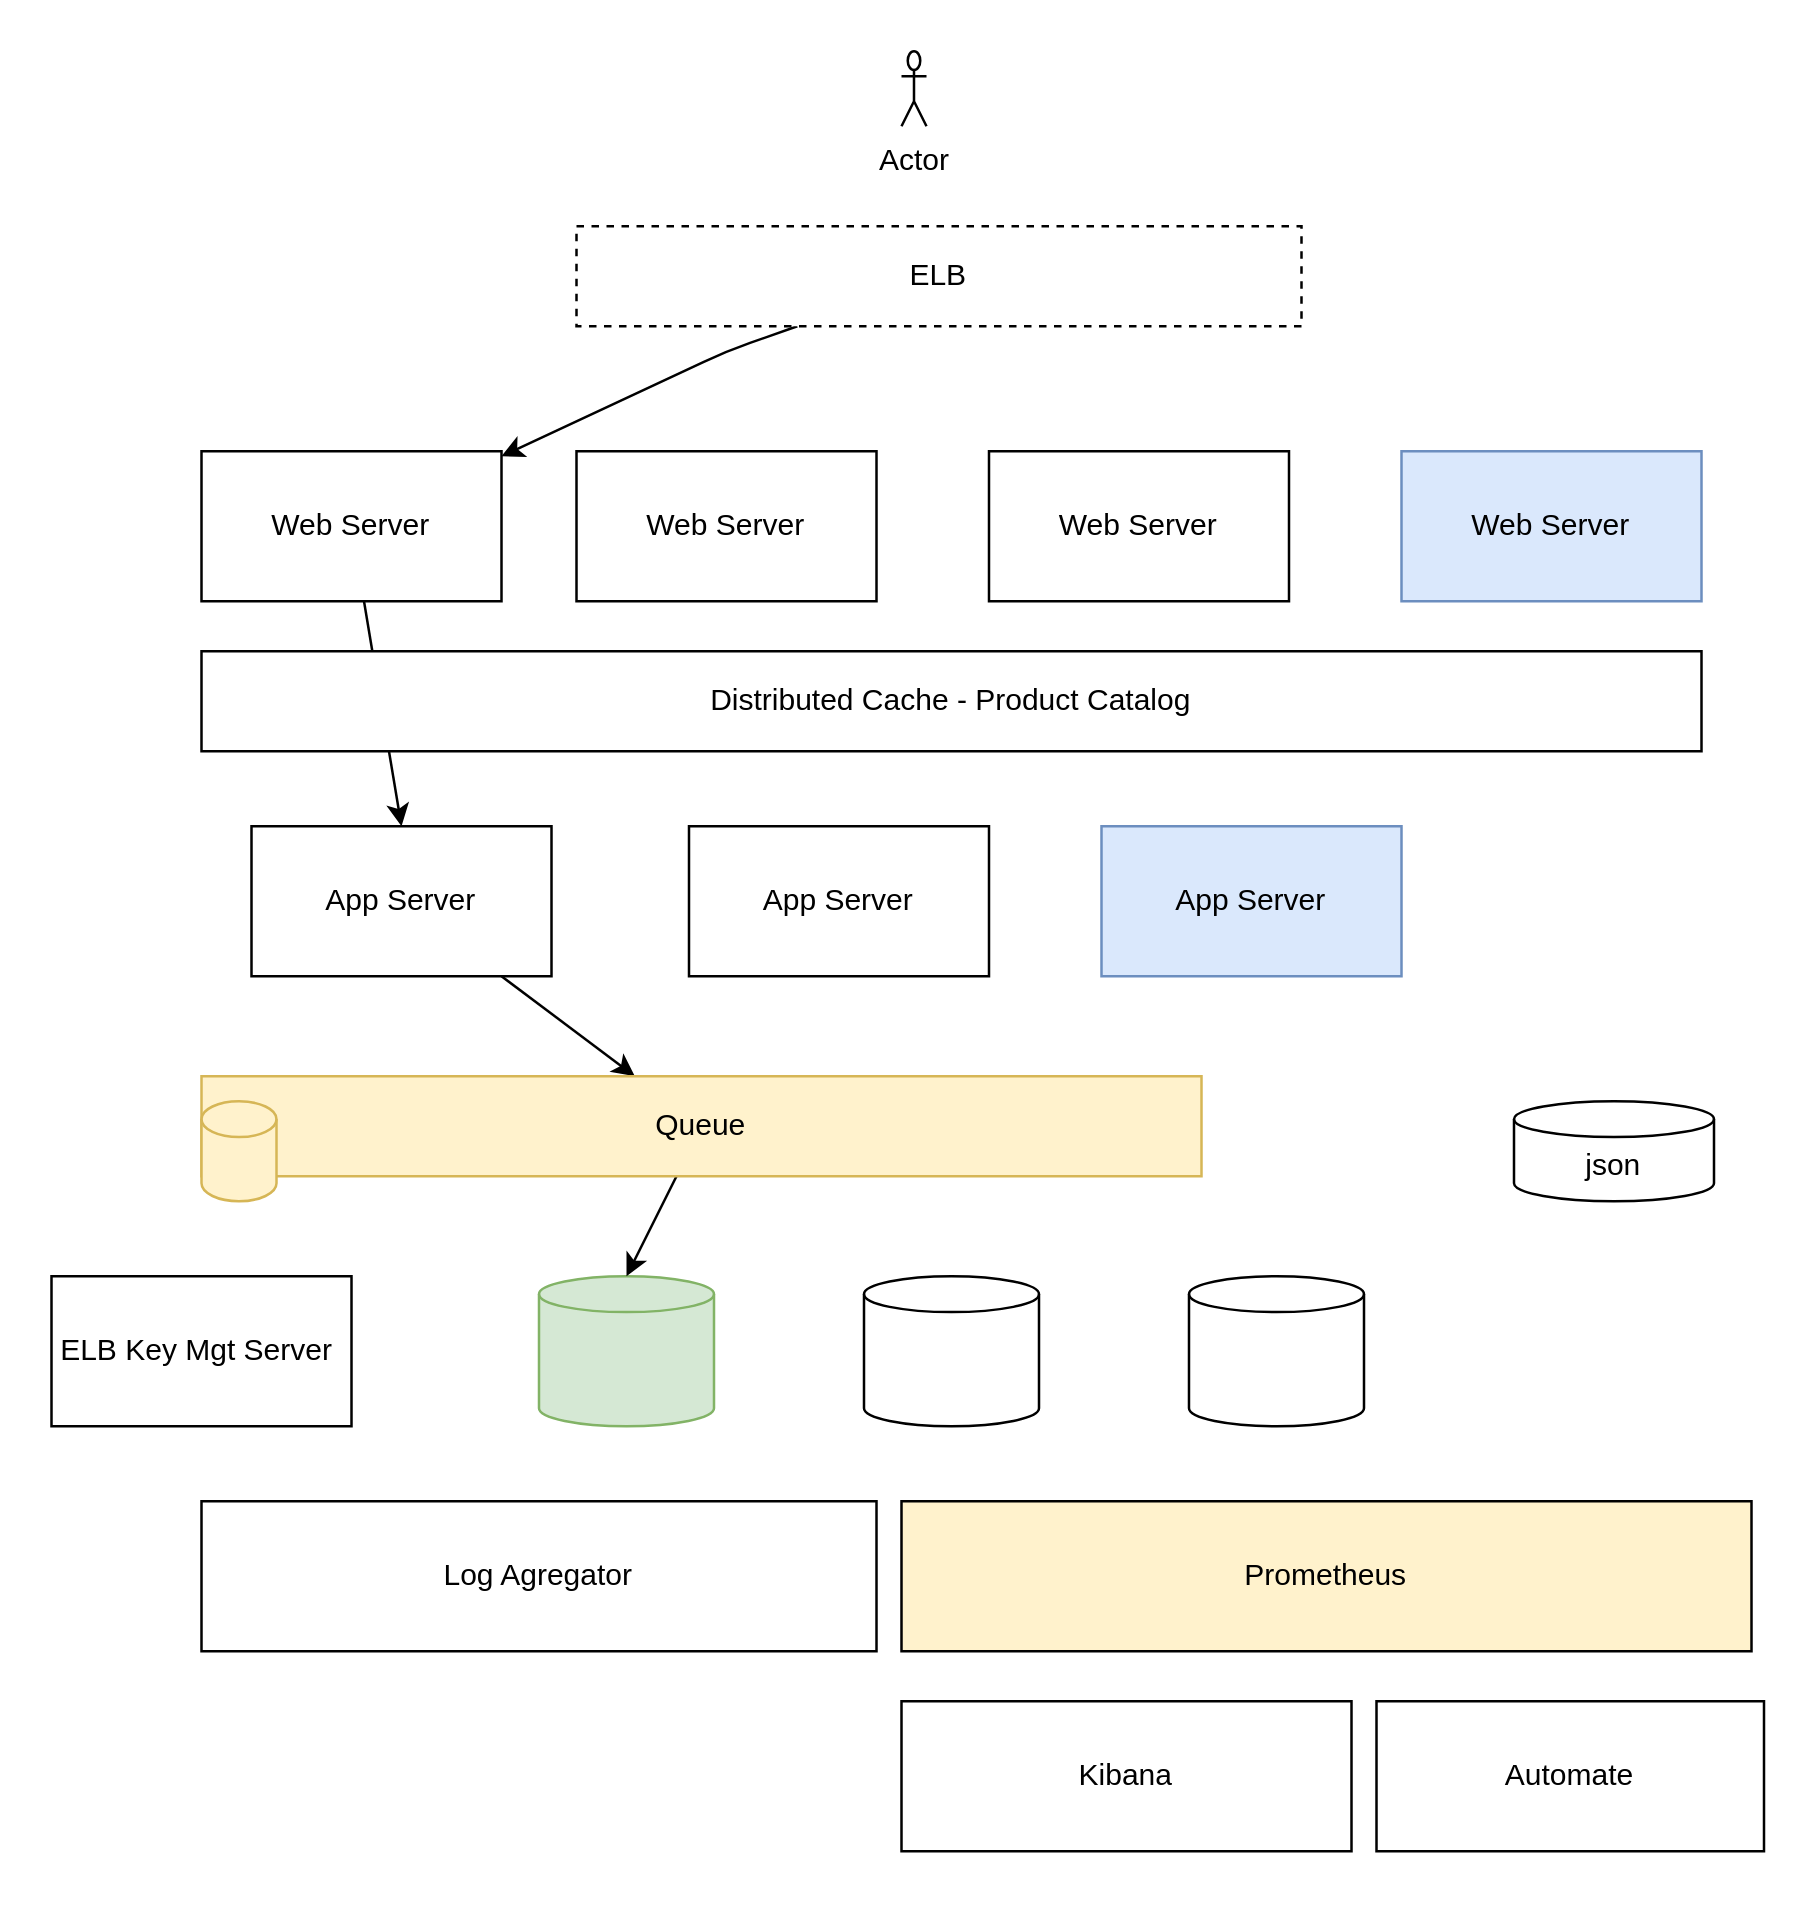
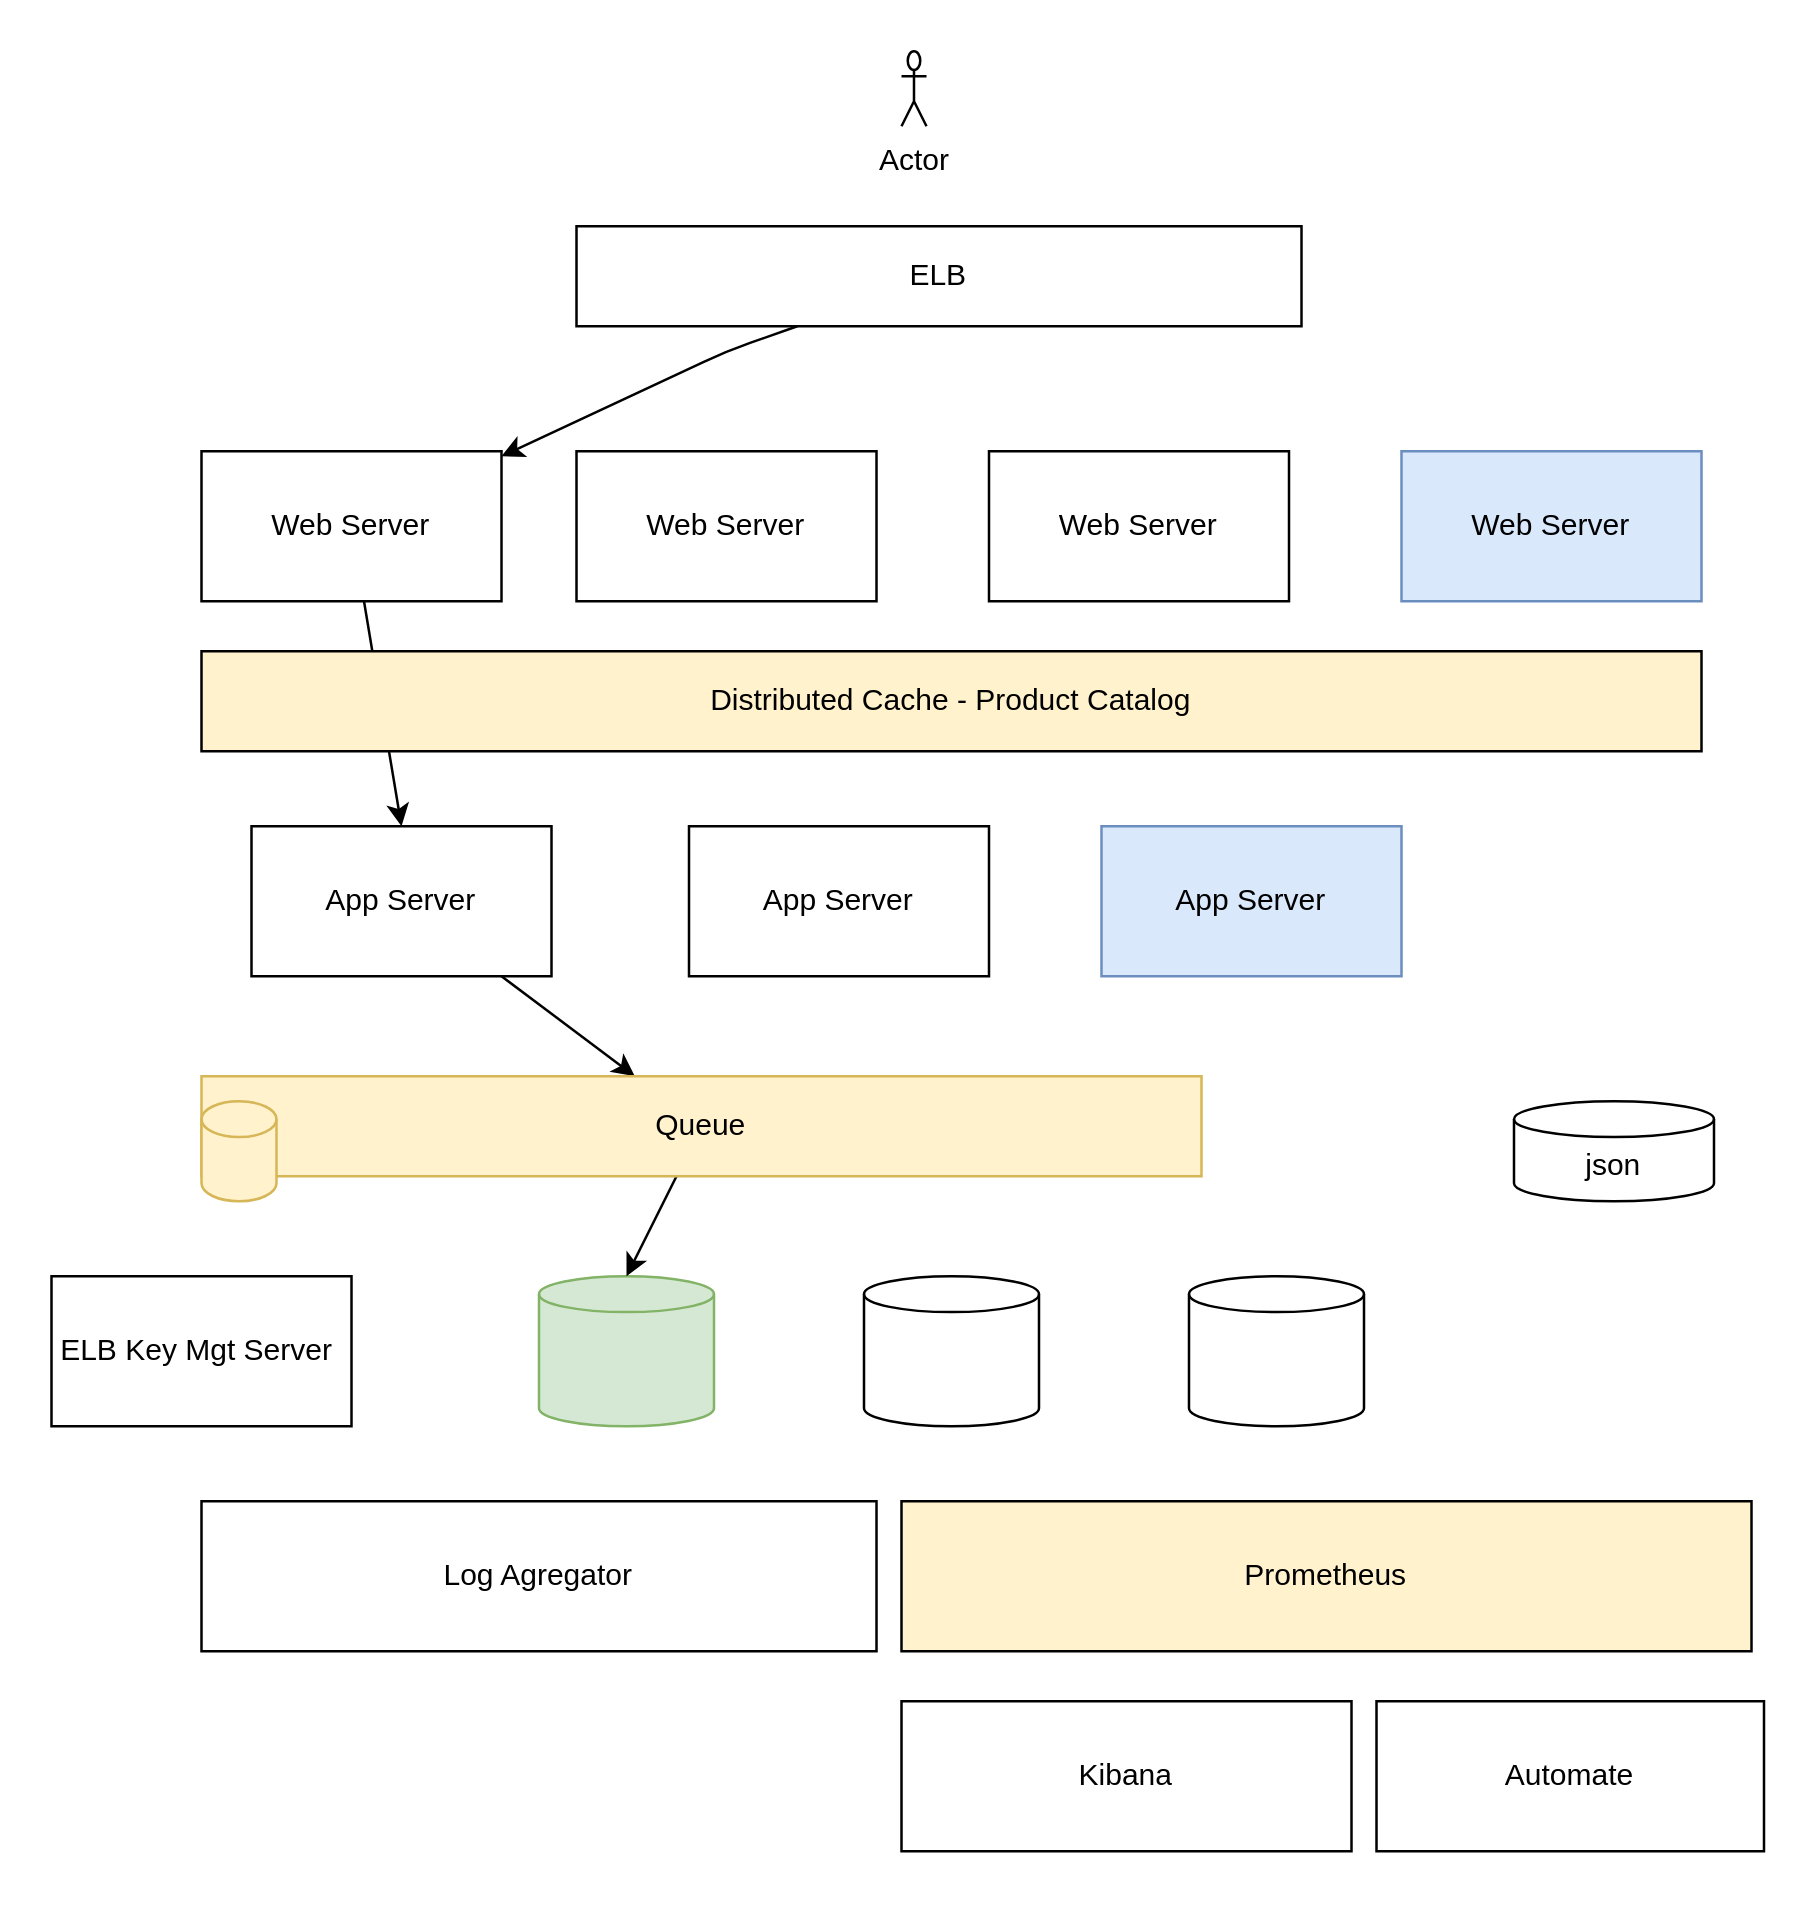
node "ELB": style dashed -> solid
node "Distributed Cache - Product Catalog": fillcolor #ffffff -> #fff2cc
